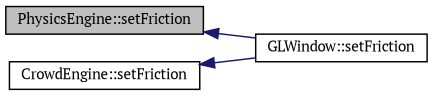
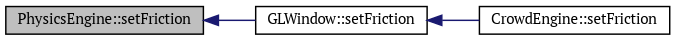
edge "GLWindow::setFriction" -> "CrowdEngine::setFriction": reversed
